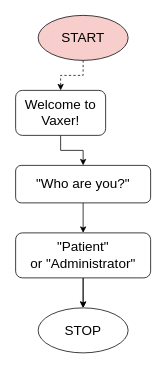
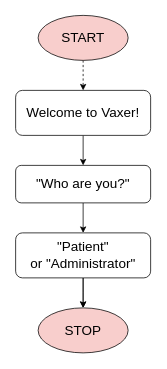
node "Welcome to Vaxer!": size 90x45 -> 135x45
node "STOP": fillcolor #ffffff -> #f8cecc
